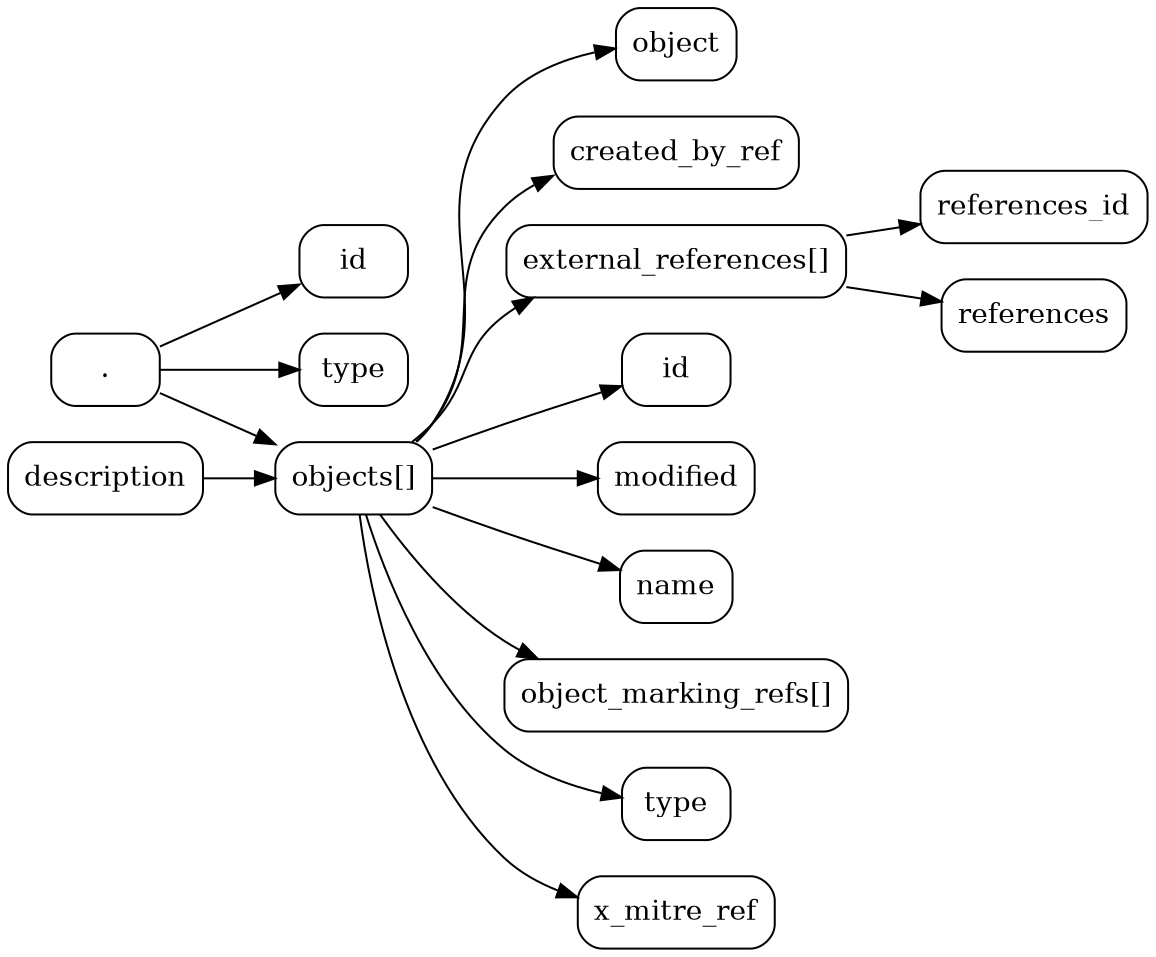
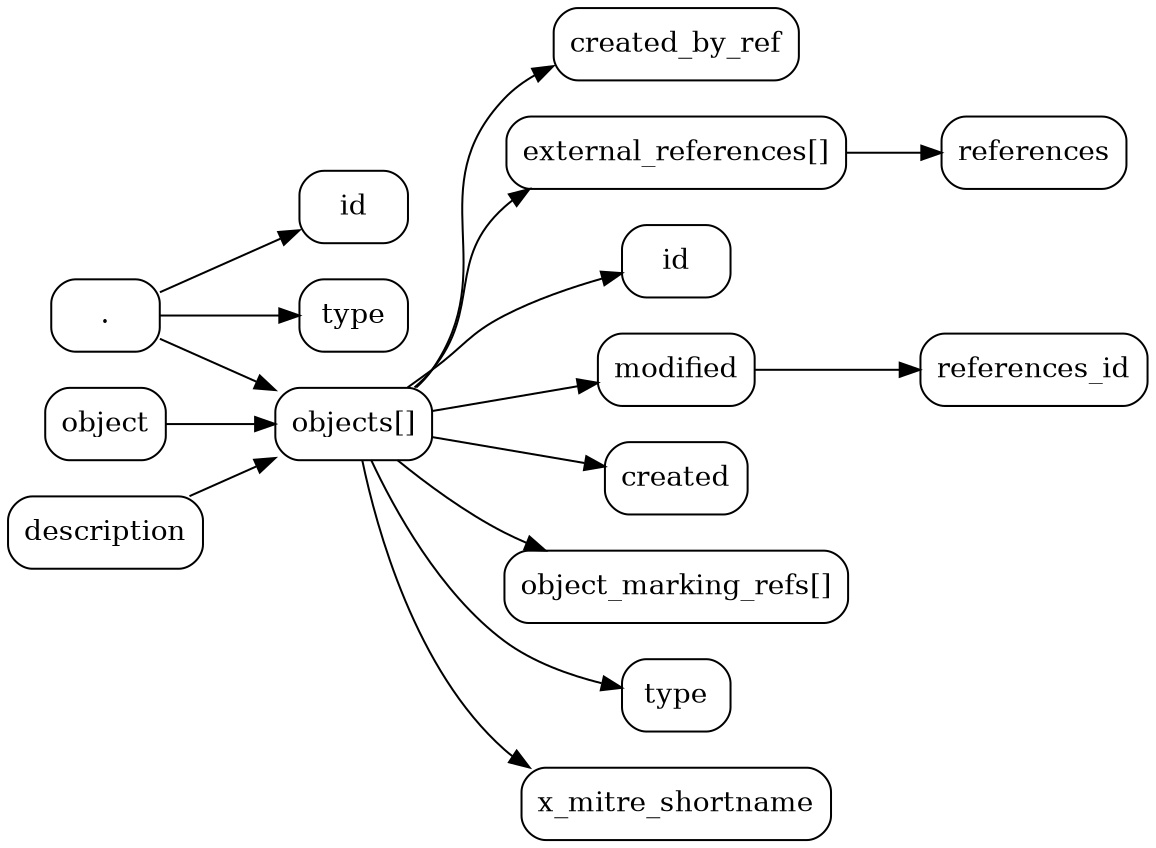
edge "objects[]" -> "object": reversed
edge "external_references[]" -> "references_id": now "modified" -> "references_id"
node "name": label "name" -> "created"
node "x_mitre_ref": label "x_mitre_ref" -> "x_mitre_shortname"
